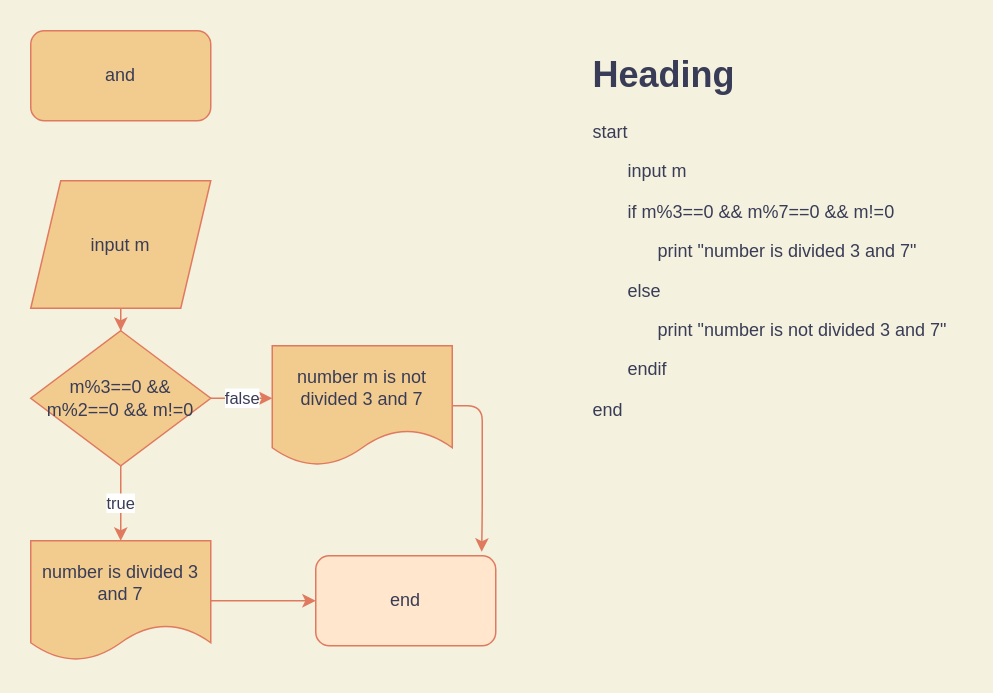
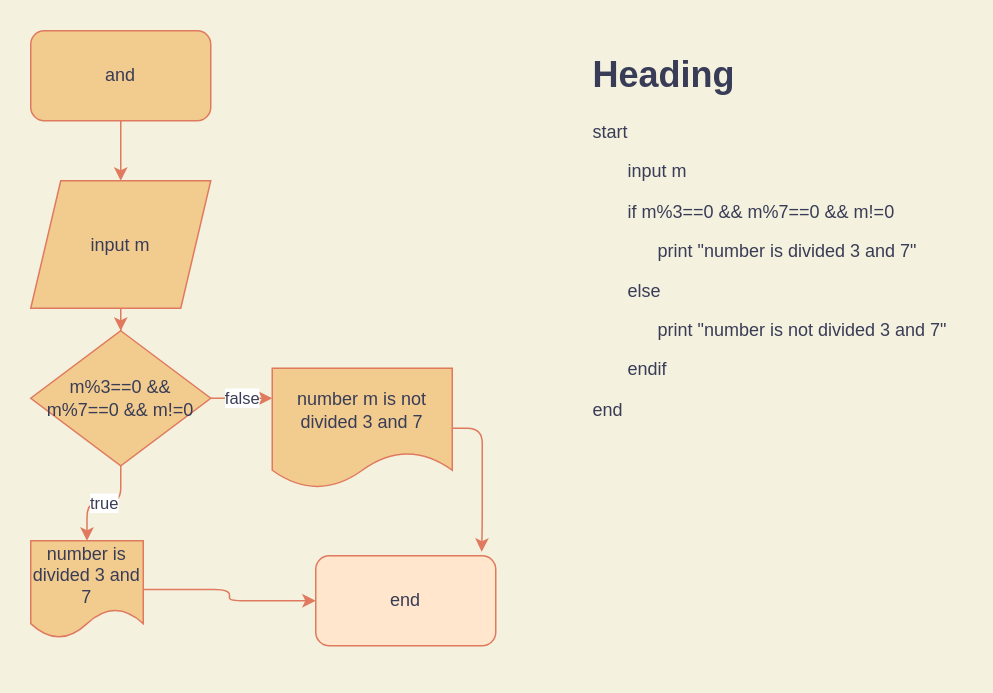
edge "and" -> "input m": added
node "m%3==0 && m%2==0 && m!=0": label "m%3==0 && m%2==0 && m!=0" -> "m%3==0 && m%7==0 && m!=0"
node "number m is not divided 3 and 7": moved (362, 406) -> (362, 428)
node "number is divided 3 and 7": size 180x120 -> 113x98
